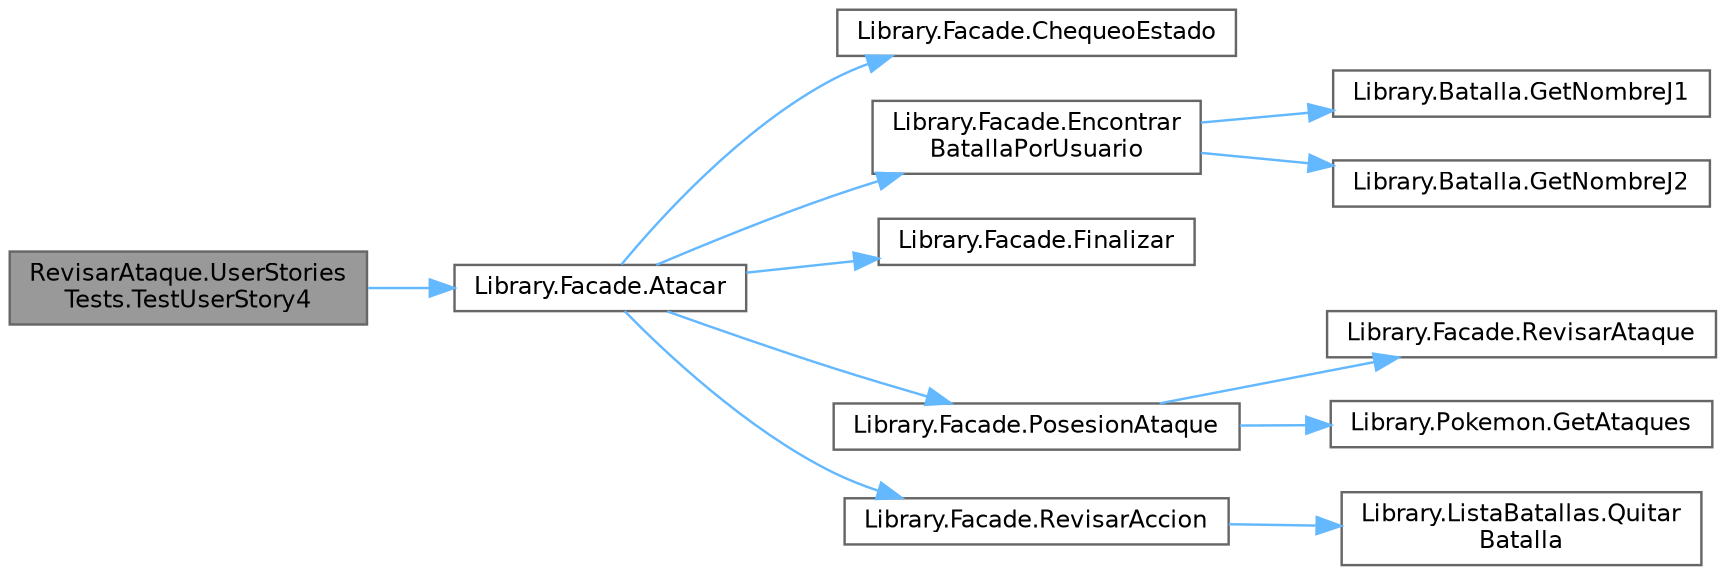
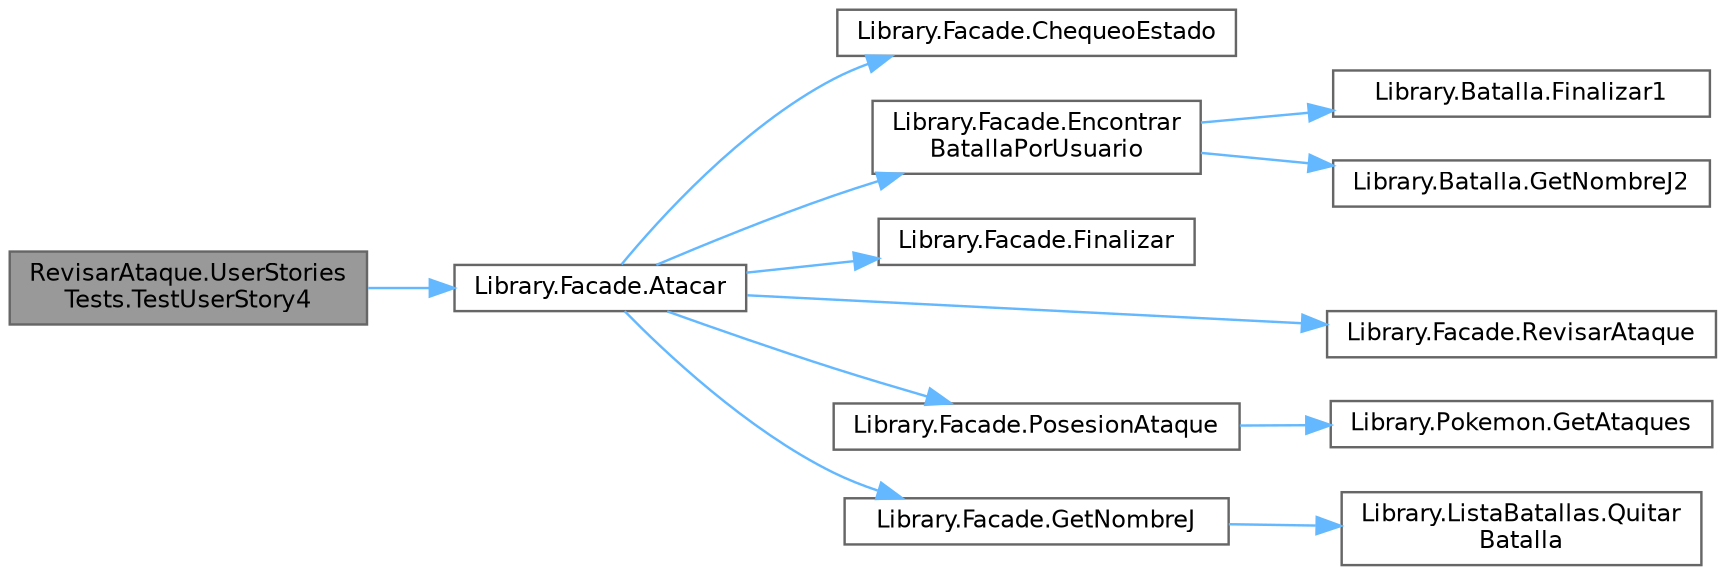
node "Library.Batalla.GetNombreJ1": label "Library.Batalla.GetNombreJ1" -> "Library.Batalla.Finalizar1"
edge "Library.Facade.PosesionAtaque" -> "Library.Facade.RevisarAtaque": now "Library.Facade.Atacar" -> "Library.Facade.RevisarAtaque"
node "Library.Facade.RevisarAccion": label "Library.Facade.RevisarAccion" -> "Library.Facade.GetNombreJ"
